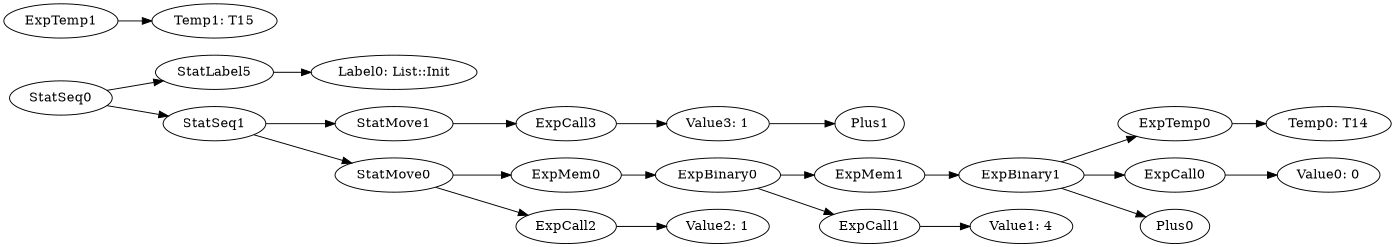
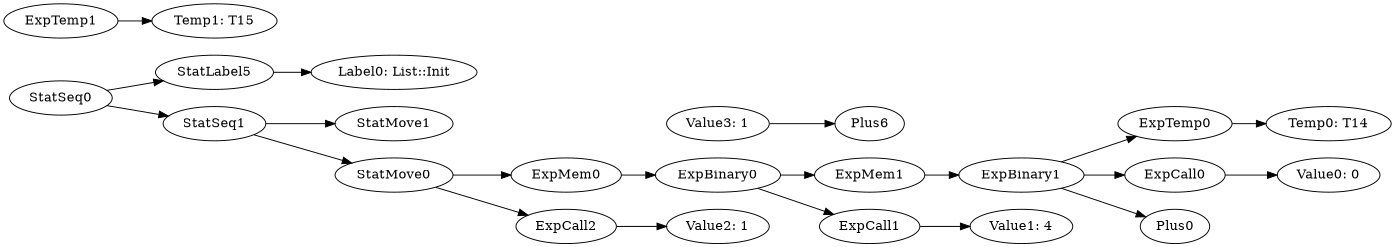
node "ExpCall3": removed
node "Plus1": label "Plus1" -> "Plus6"
